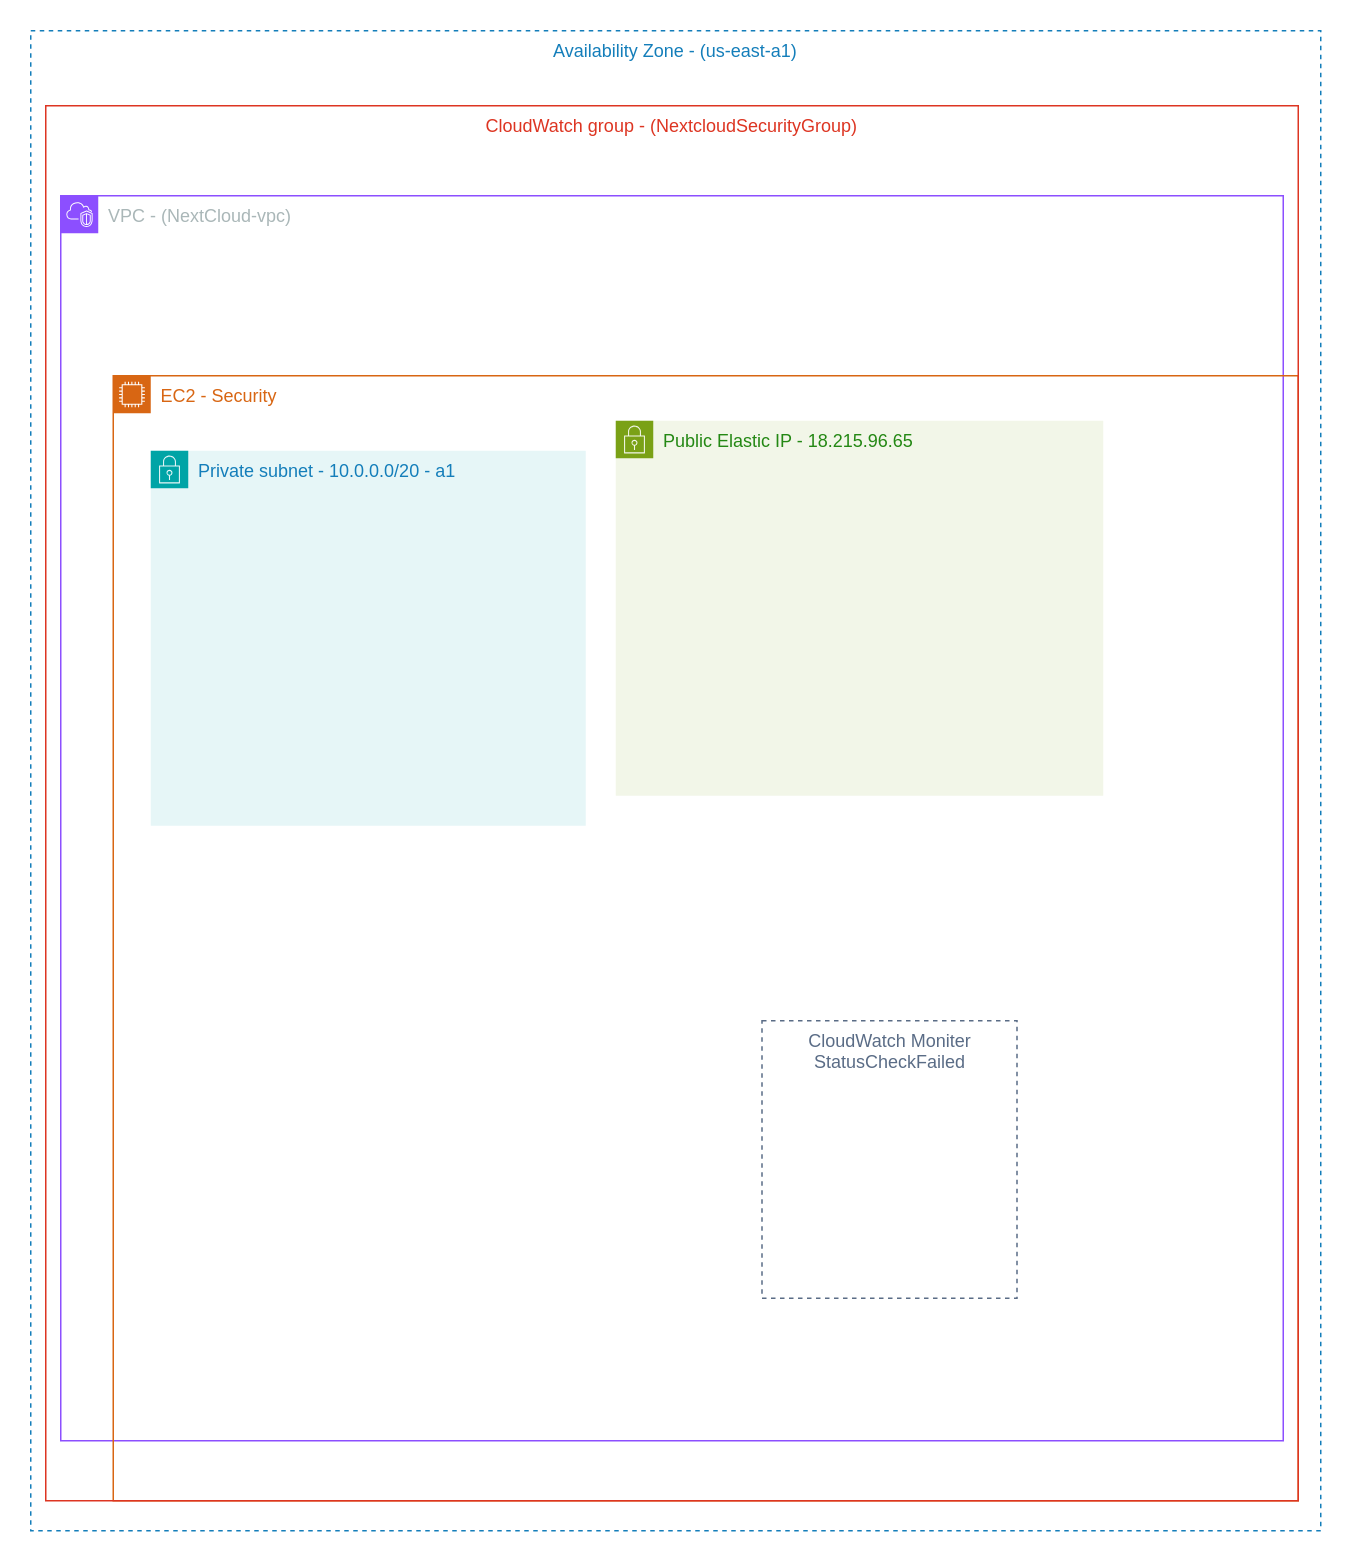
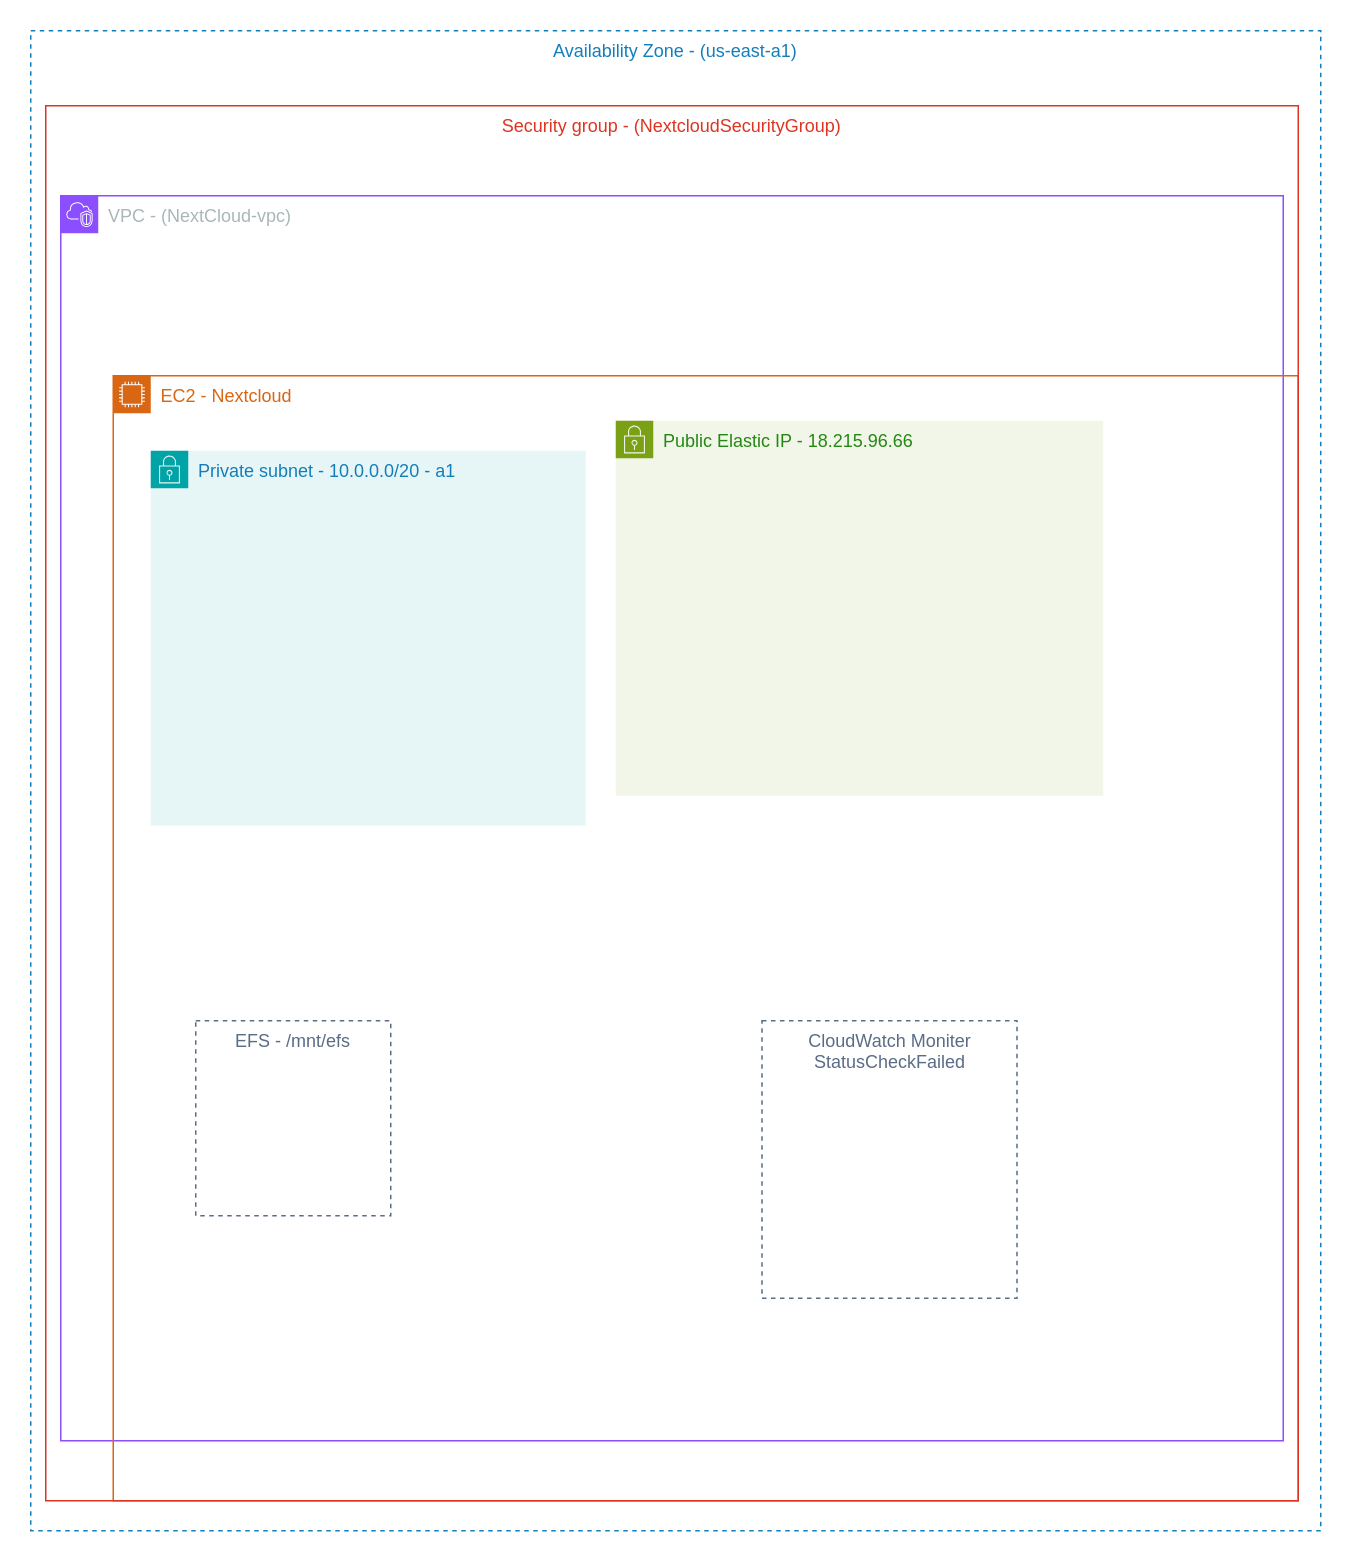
node "CloudWatch group - (NextcloudSecurityGroup)": label "CloudWatch group - (NextcloudSecurityGroup)" -> "Security group - (NextcloudSecurityGroup)"
node "EC2 - Security": label "EC2 - Security" -> "EC2 - Nextcloud"
node "Public Elastic IP - 18.215.96.65": label "Public Elastic IP - 18.215.96.65" -> "Public Elastic IP - 18.215.96.66"
node "EFS - /mnt/efs": added
